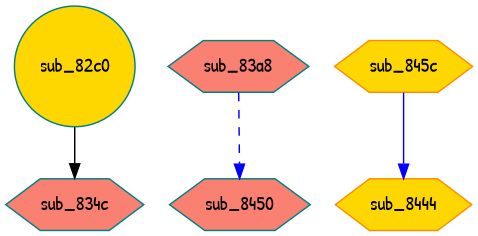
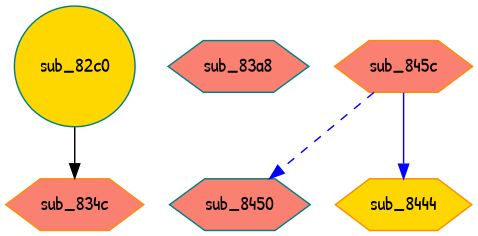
node "sub_845c": fillcolor gold -> salmon
edge "sub_83a8" -> "sub_8450": now "sub_845c" -> "sub_8450"
node "sub_834c": color teal -> darkorange
